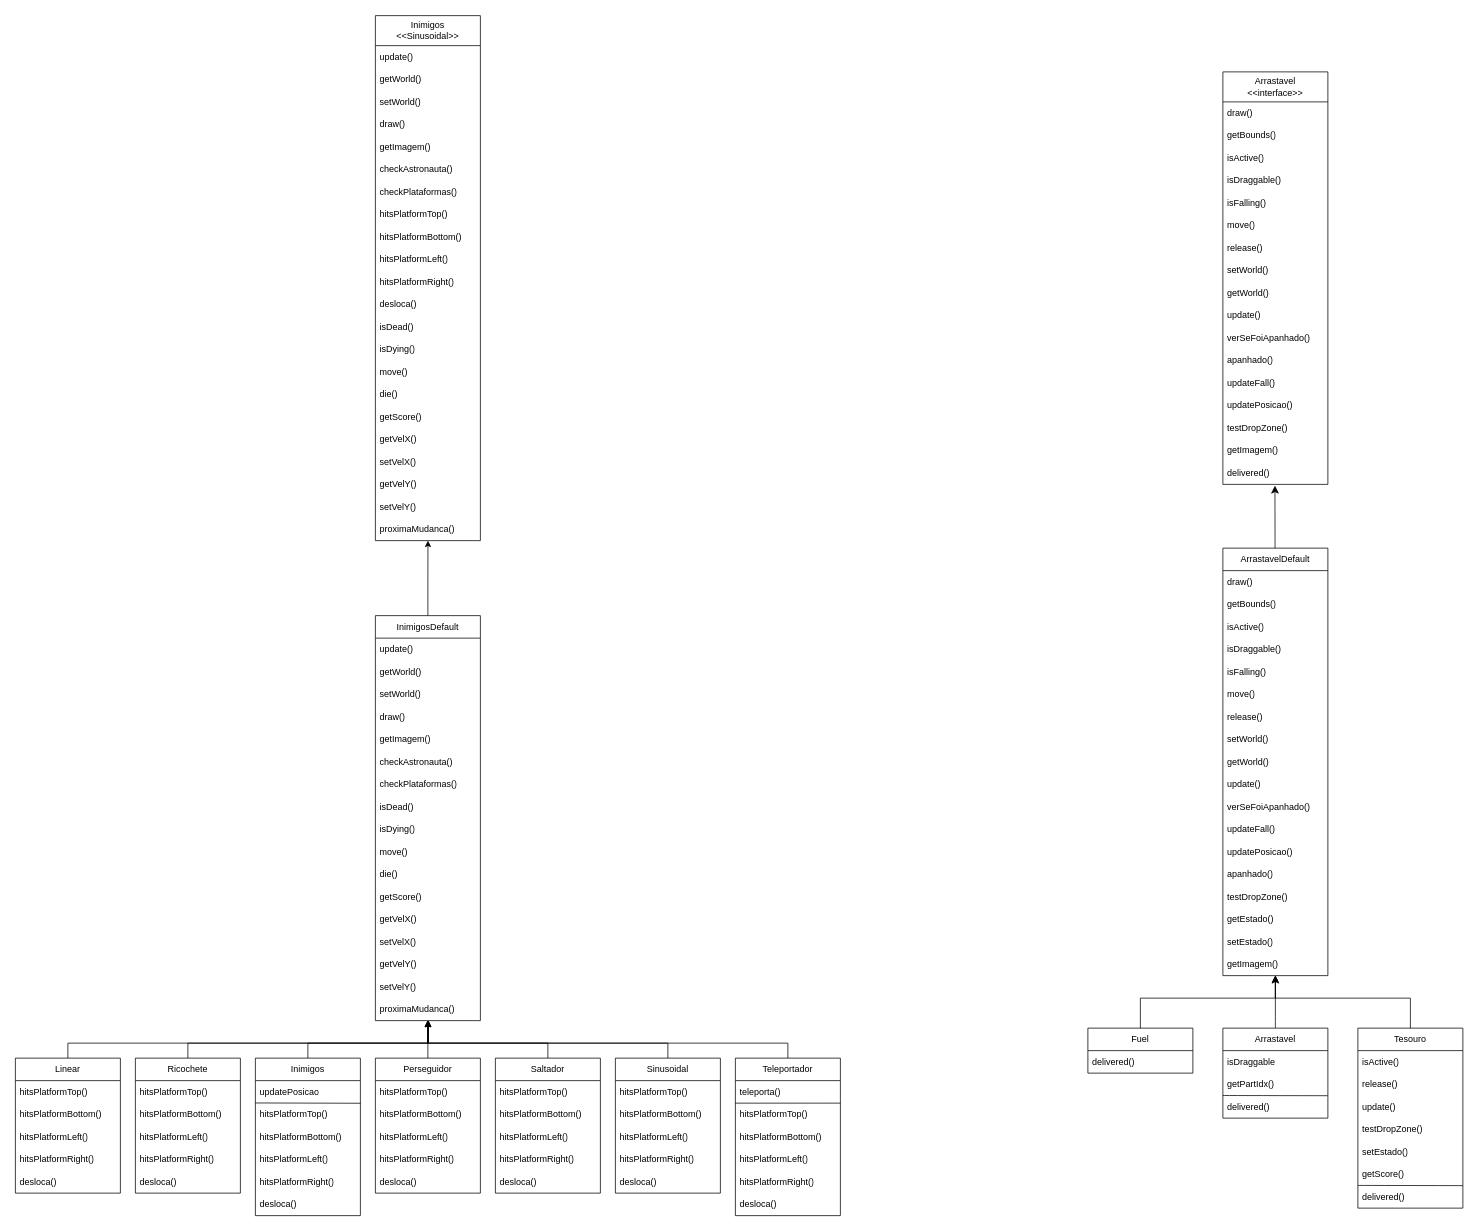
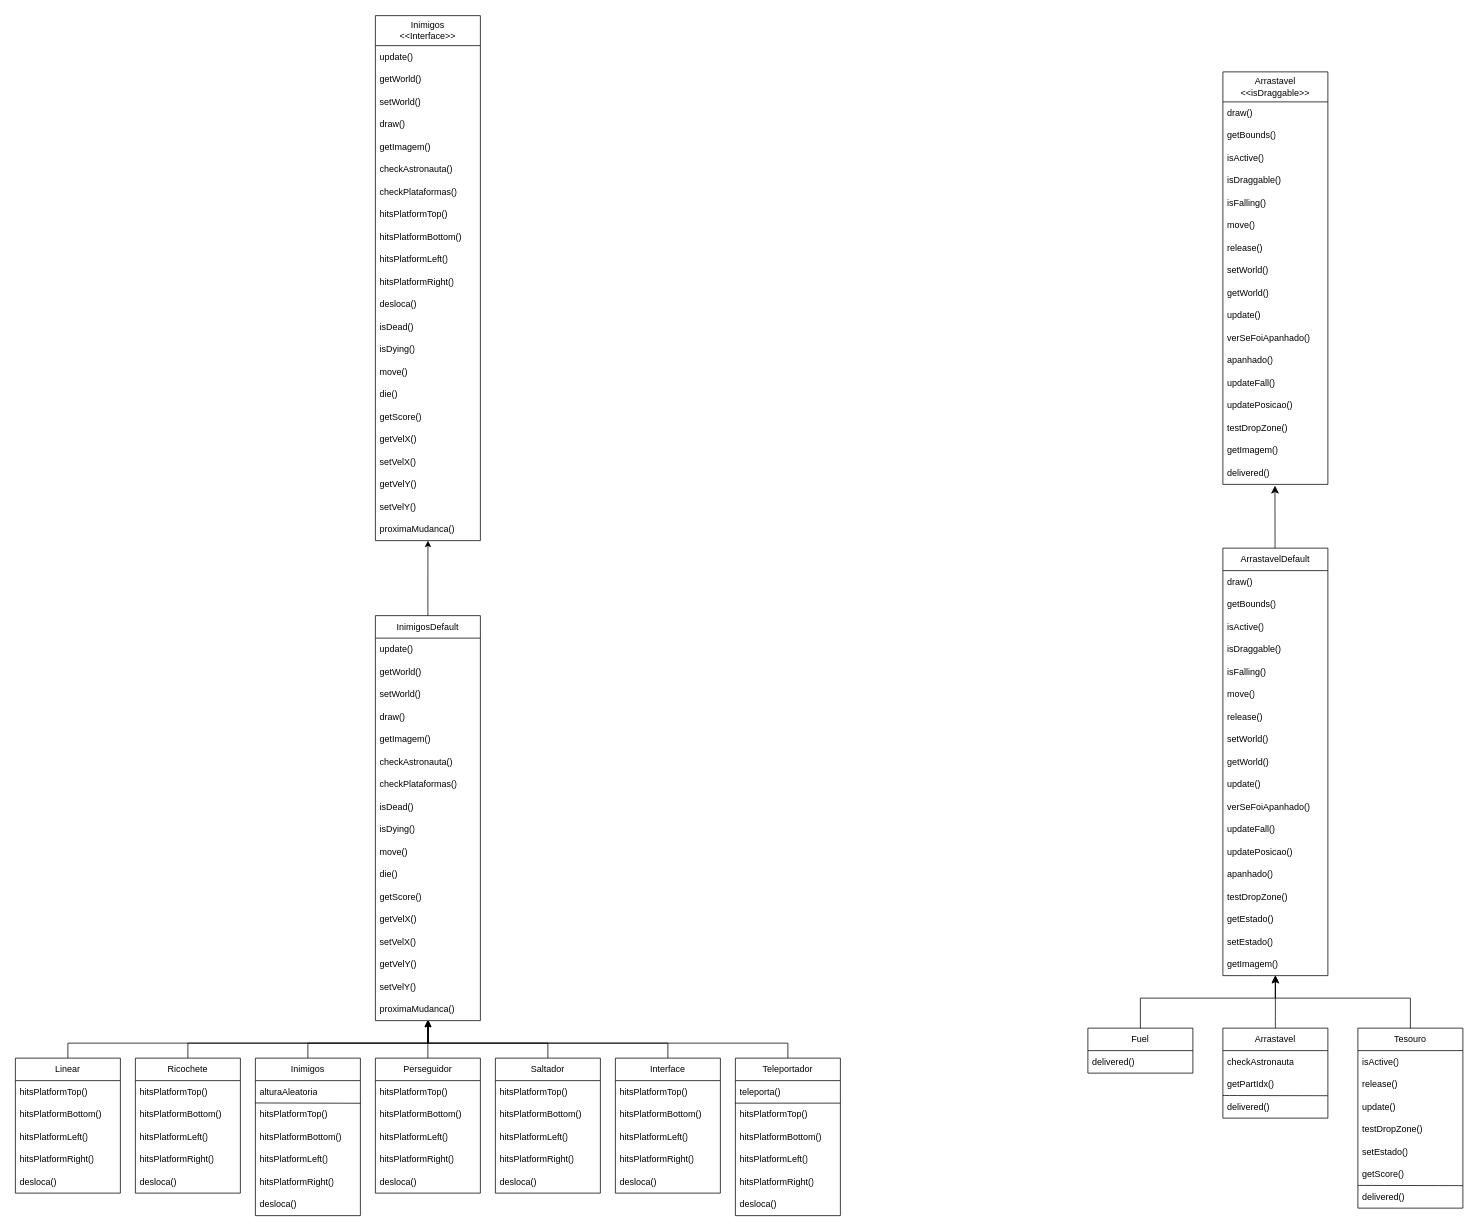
node "Inimigos <<Sinusoidal>>": label "Inimigos <<Sinusoidal>>" -> "Inimigos <<Interface>>"
node "Arrastavel <<interface>>": label "Arrastavel <<interface>>" -> "Arrastavel <<isDraggable>>"
node "isDraggable": label "isDraggable" -> "checkAstronauta"
node "Sinusoidal": label "Sinusoidal" -> "Interface"
node "updatePosicao": label "updatePosicao" -> "alturaAleatoria"
